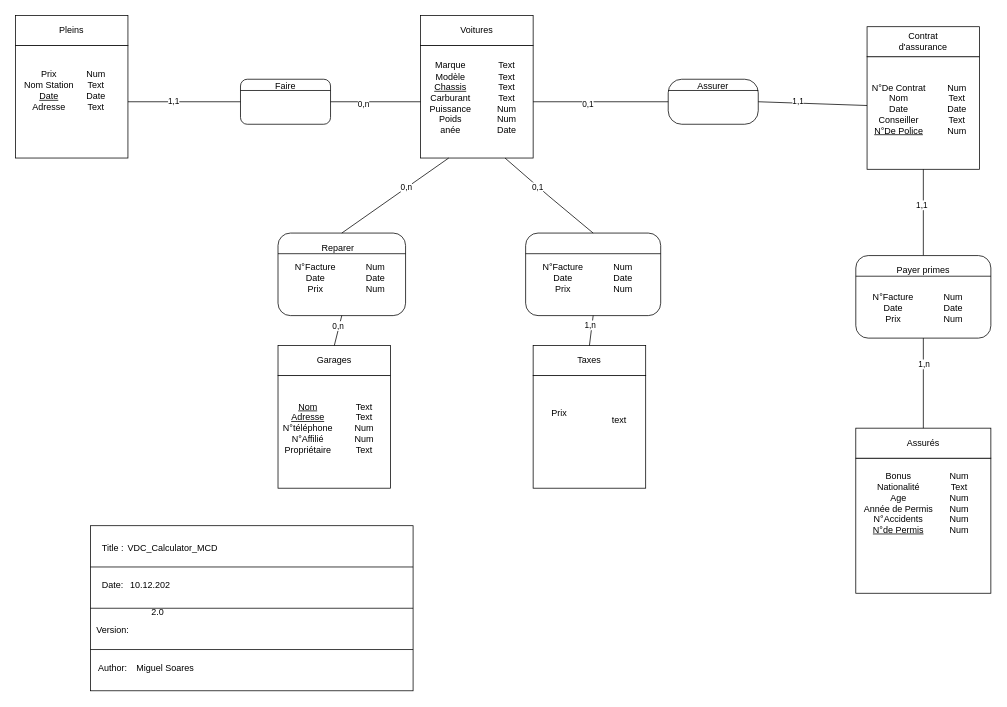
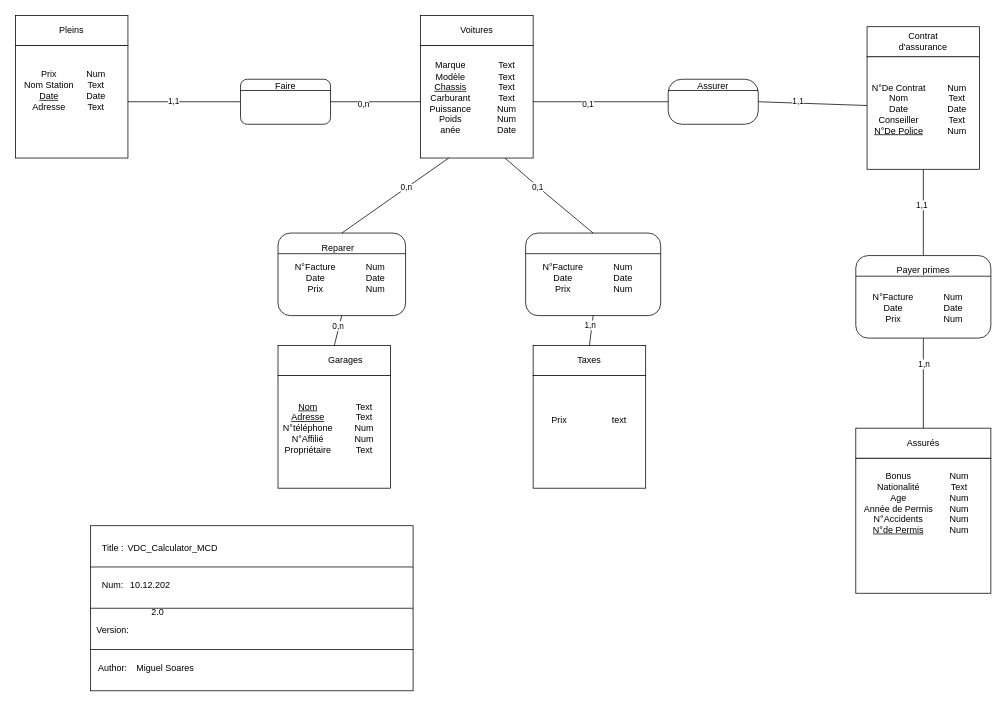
node "Garages": moved (334, 360) -> (345, 360)
node "Prix": moved (559, 413) -> (559, 420)
node "Date:": label "Date:" -> "Num:"
